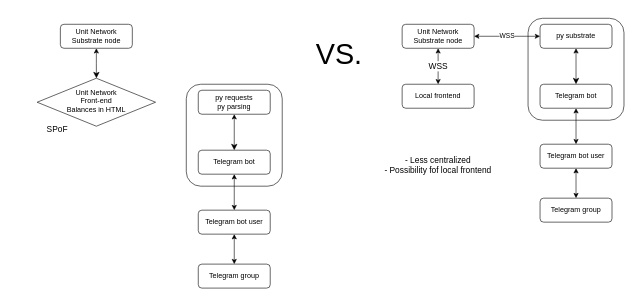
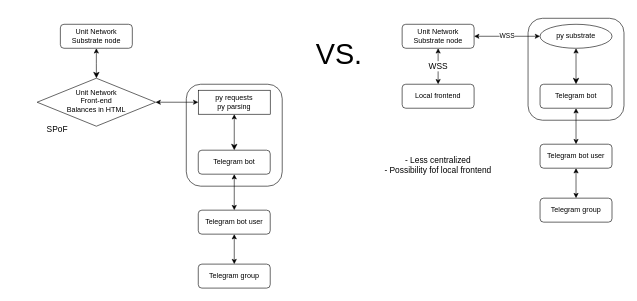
node "py substrate": shape rounded rectangle -> ellipse
edge "Unit Network Front-end Balances in HTML" -- "py requests py parsing": added
node "py requests py parsing": shape rounded rectangle -> rectangle
